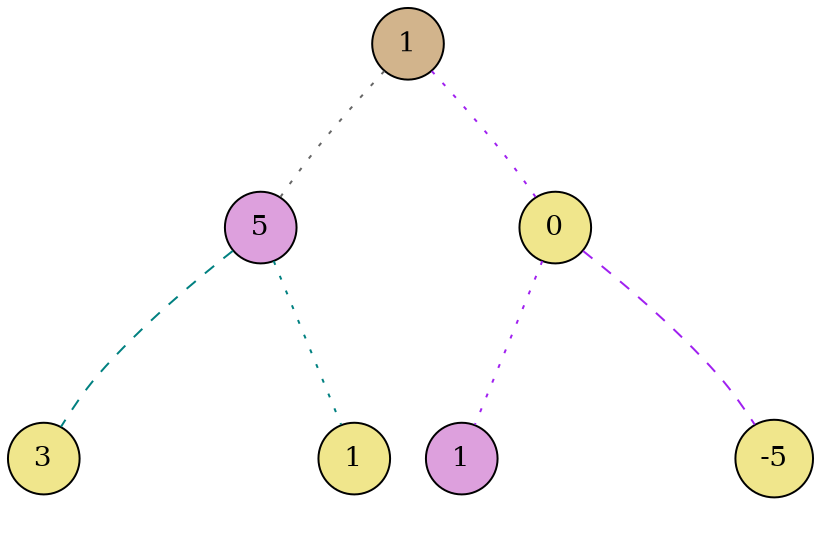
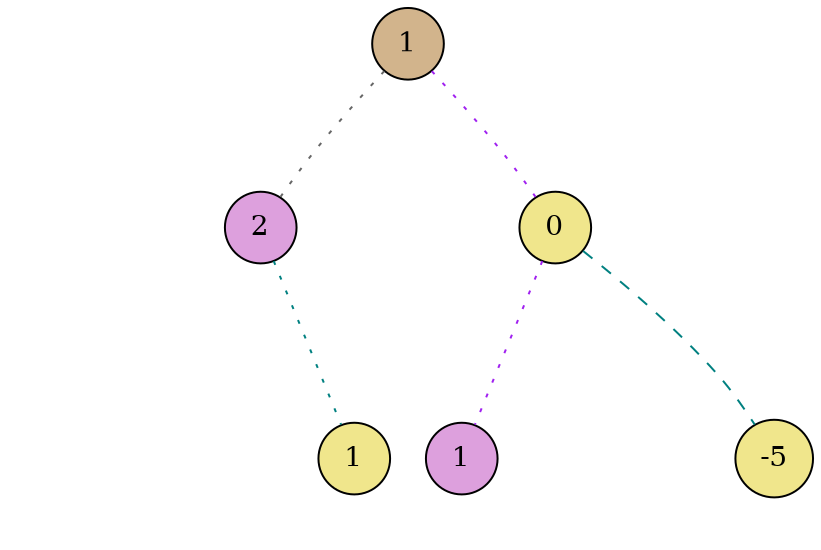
node "5": label "5" -> "2"
edge "0" -- "-5": color purple -> teal
node "3": removed
